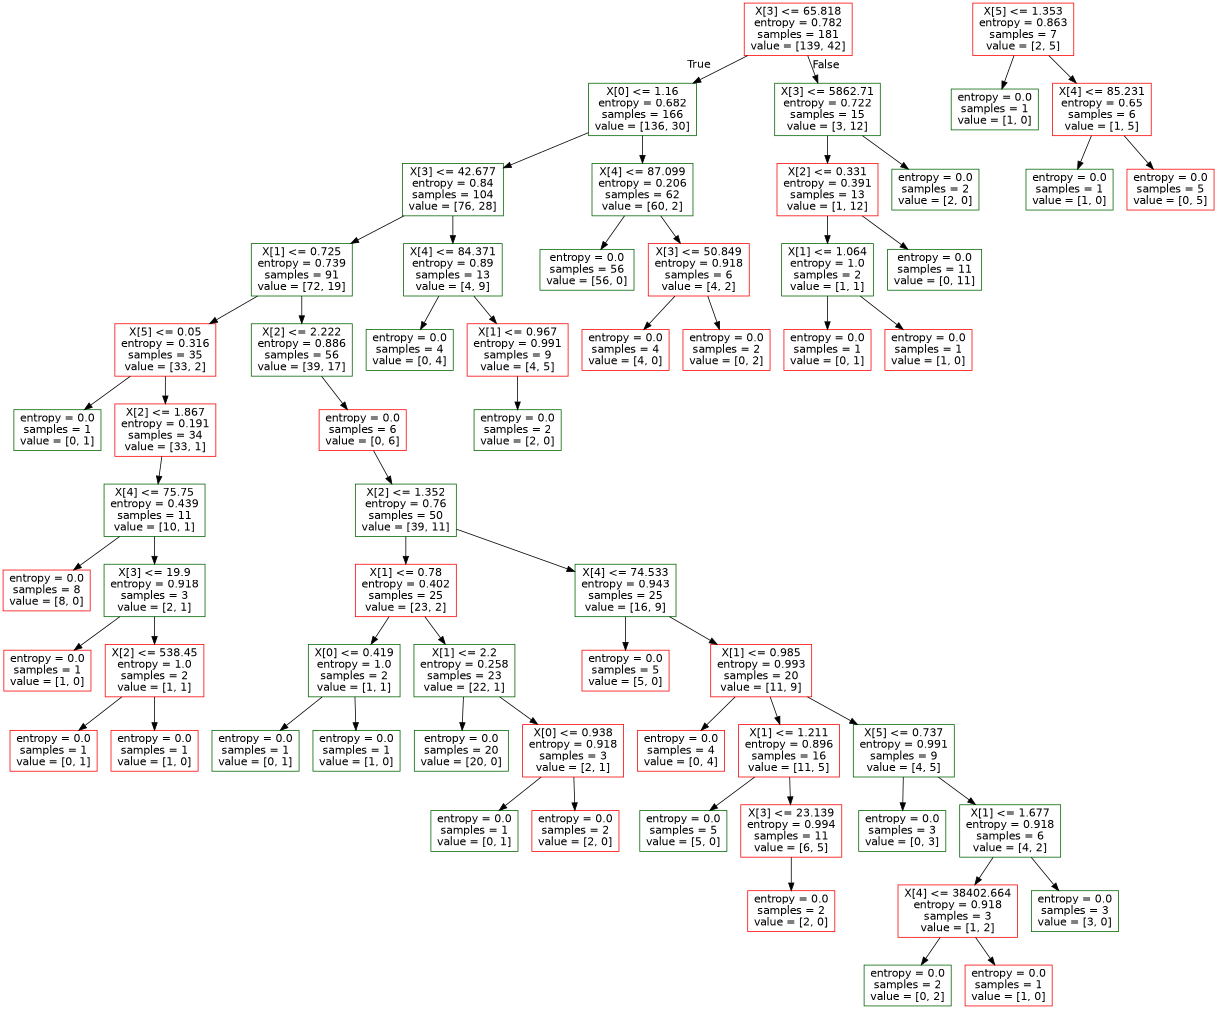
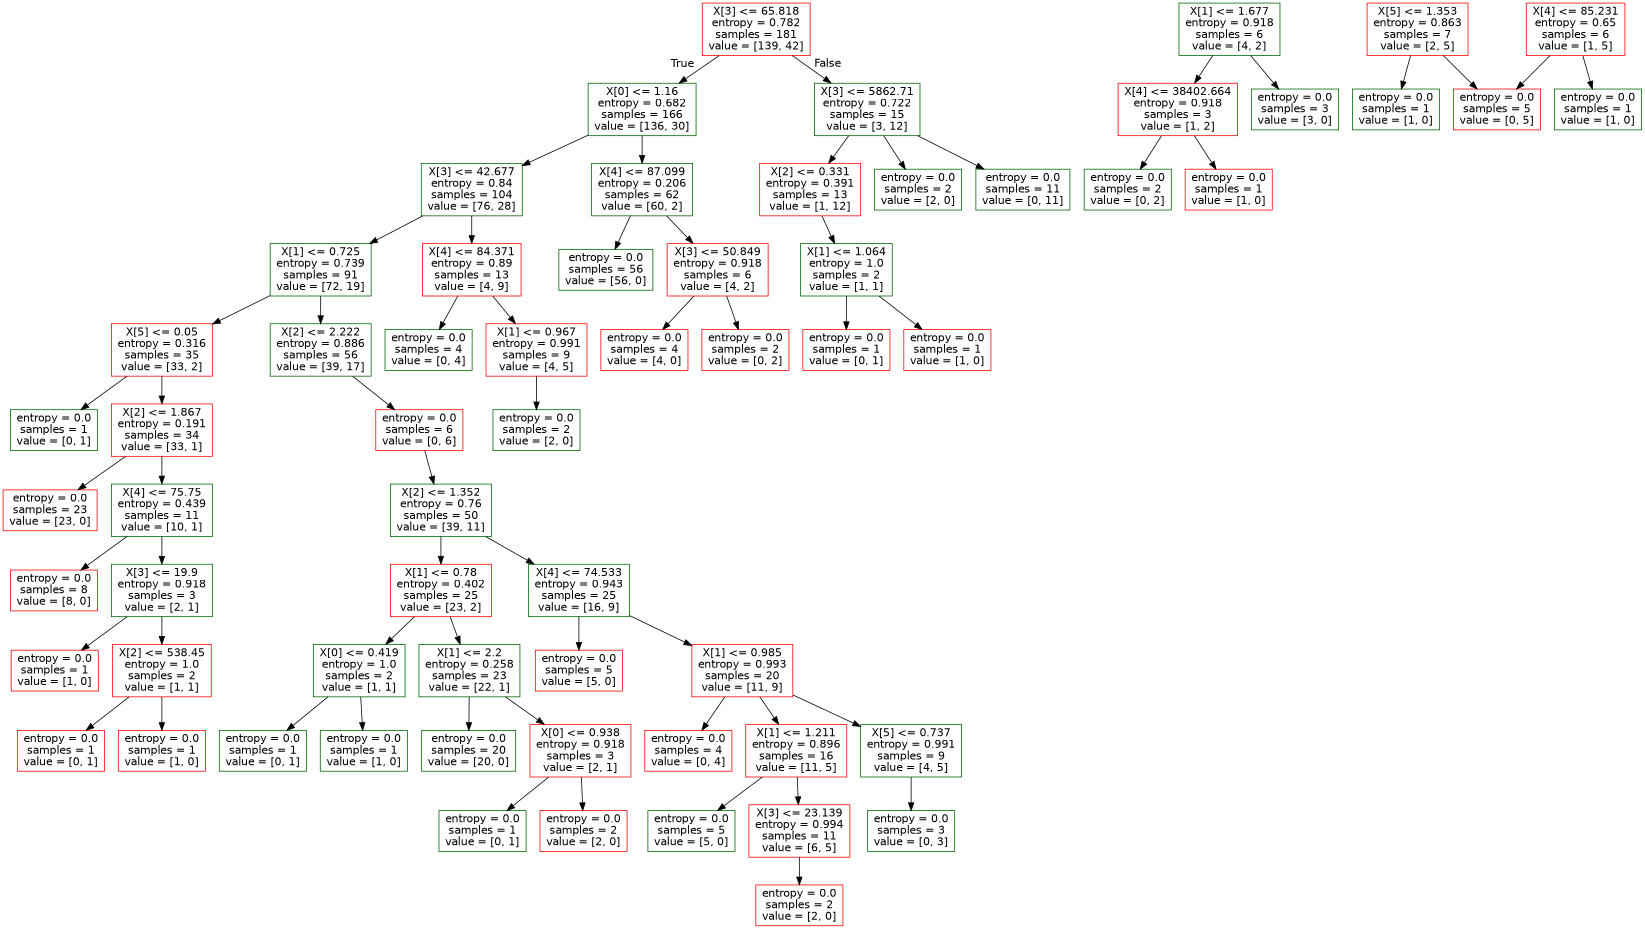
edge "X[5] <= 1.353 entropy = 0.863 samples = 7 value = [2, 5]" -> "X[4] <= 85.231 entropy = 0.65 samples = 6 value = [1, 5]": now "X[5] <= 1.353 entropy = 0.863 samples = 7 value = [2, 5]" -> "entropy = 0.0 samples = 5 value = [0, 5]"
edge "X[2] <= 0.331 entropy = 0.391 samples = 13 value = [1, 12]" -> "entropy = 0.0 samples = 11 value = [0, 11]": now "X[3] <= 5862.71 entropy = 0.722 samples = 15 value = [3, 12]" -> "entropy = 0.0 samples = 11 value = [0, 11]"
node "X[4] <= 84.371 entropy = 0.89 samples = 13 value = [4, 9]": color darkgreen -> red
node "entropy = 0.0 samples = 23 value = [23, 0]": added
edge "X[5] <= 0.737 entropy = 0.991 samples = 9 value = [4, 5]" -> "X[1] <= 1.677 entropy = 0.918 samples = 6 value = [4, 2]": removed
